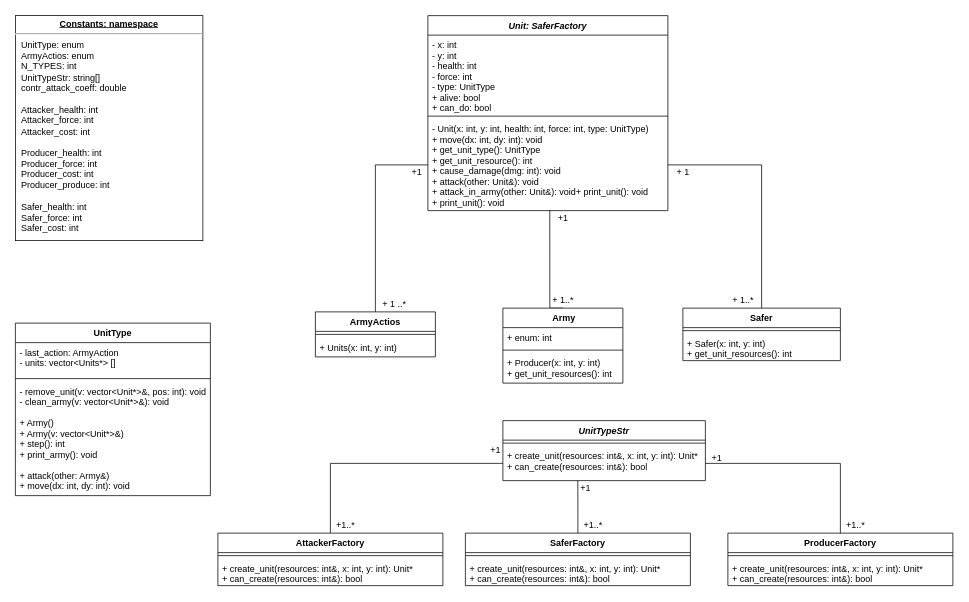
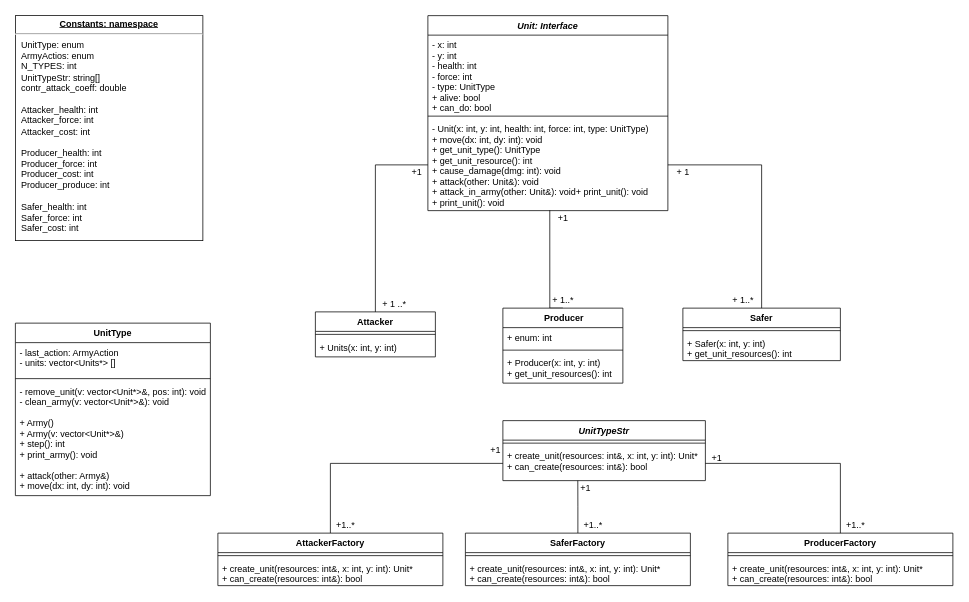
node "Unit: SaferFactory": label "Unit: SaferFactory" -> "Unit: Interface"
node "Army": label "Army" -> "Producer"
node "ArmyActios": label "ArmyActios" -> "Attacker"
